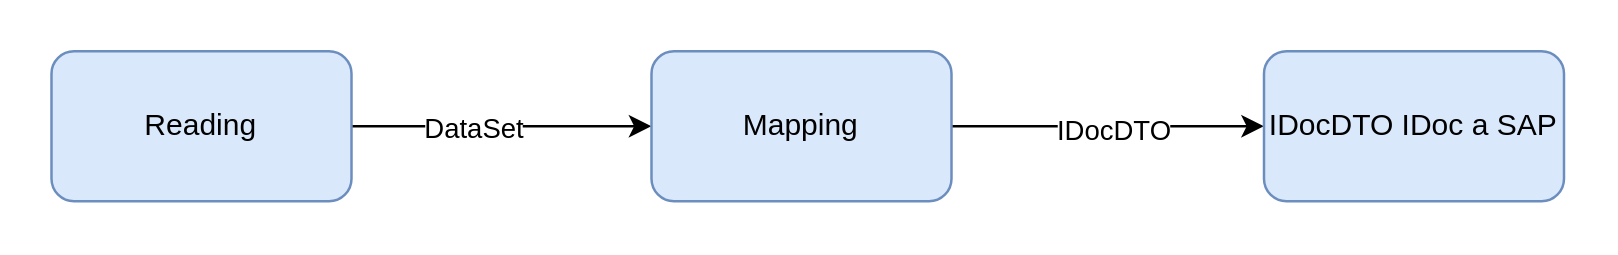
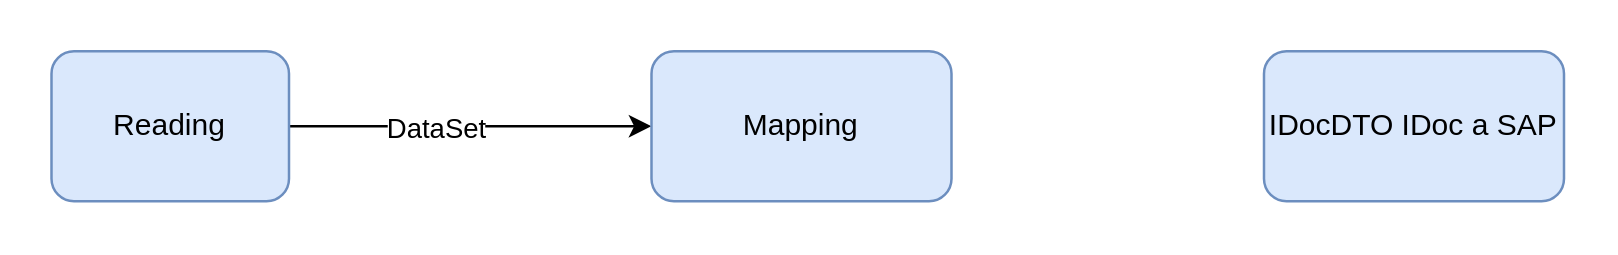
node "Reading": size 300x150 -> 238x150
edge "Mapping" -> "IDocDTO IDoc a SAP": removed, label "IDocDTO"
